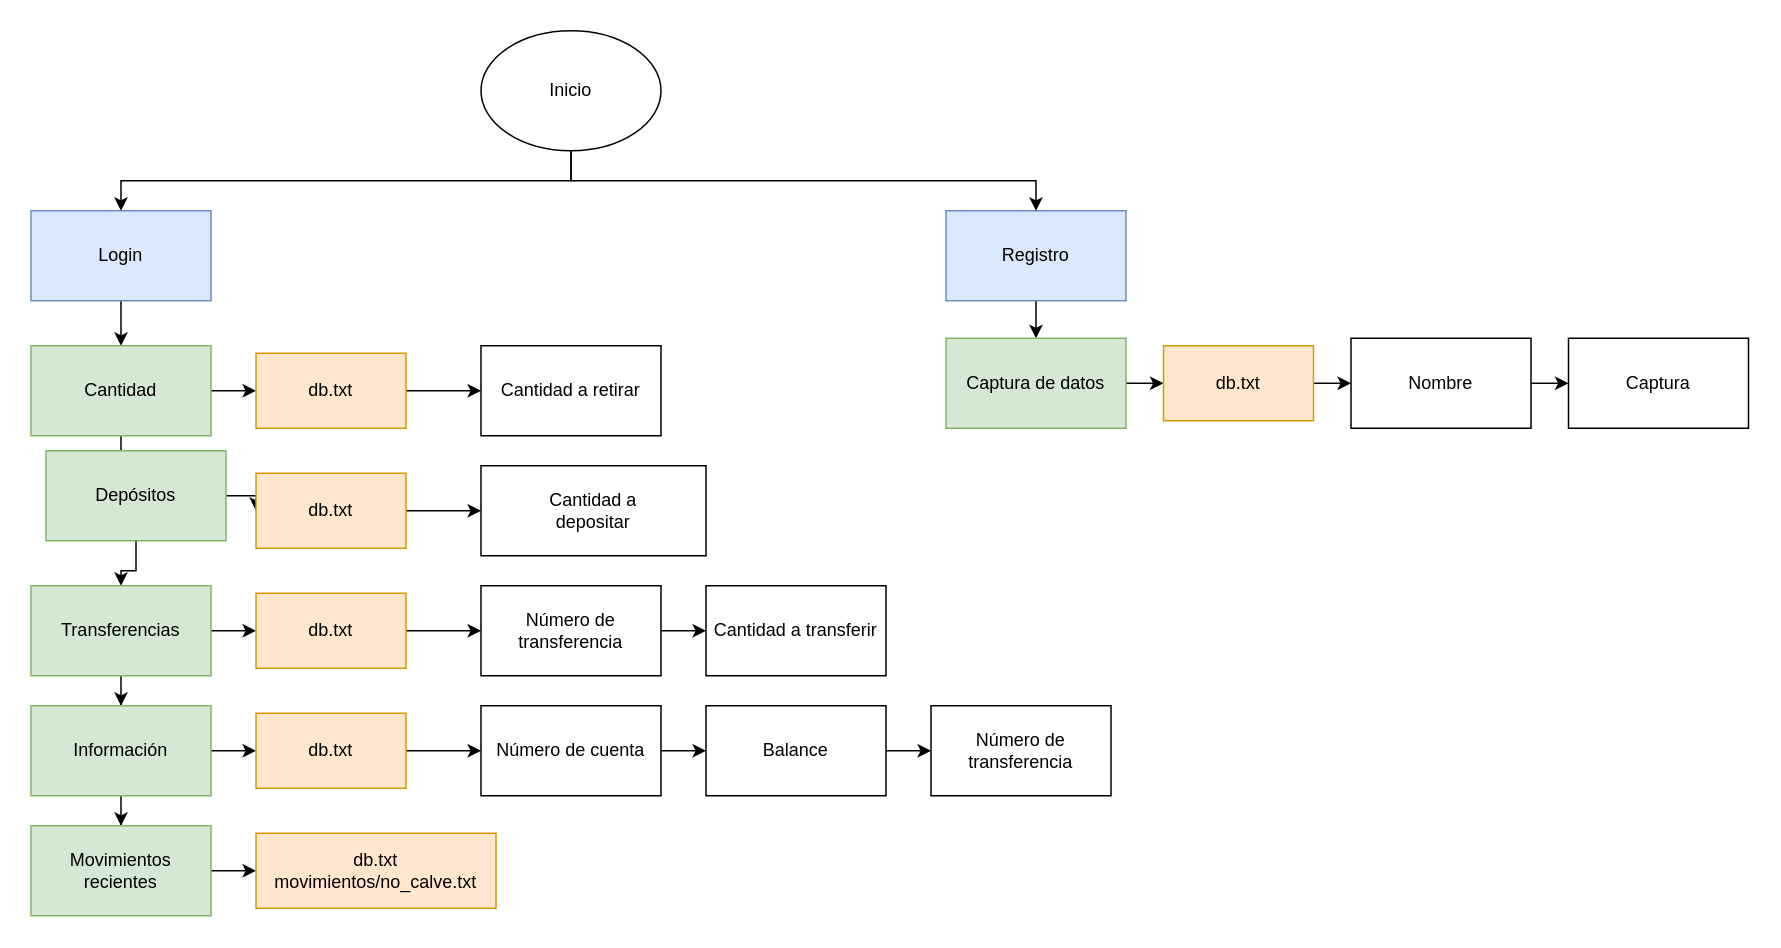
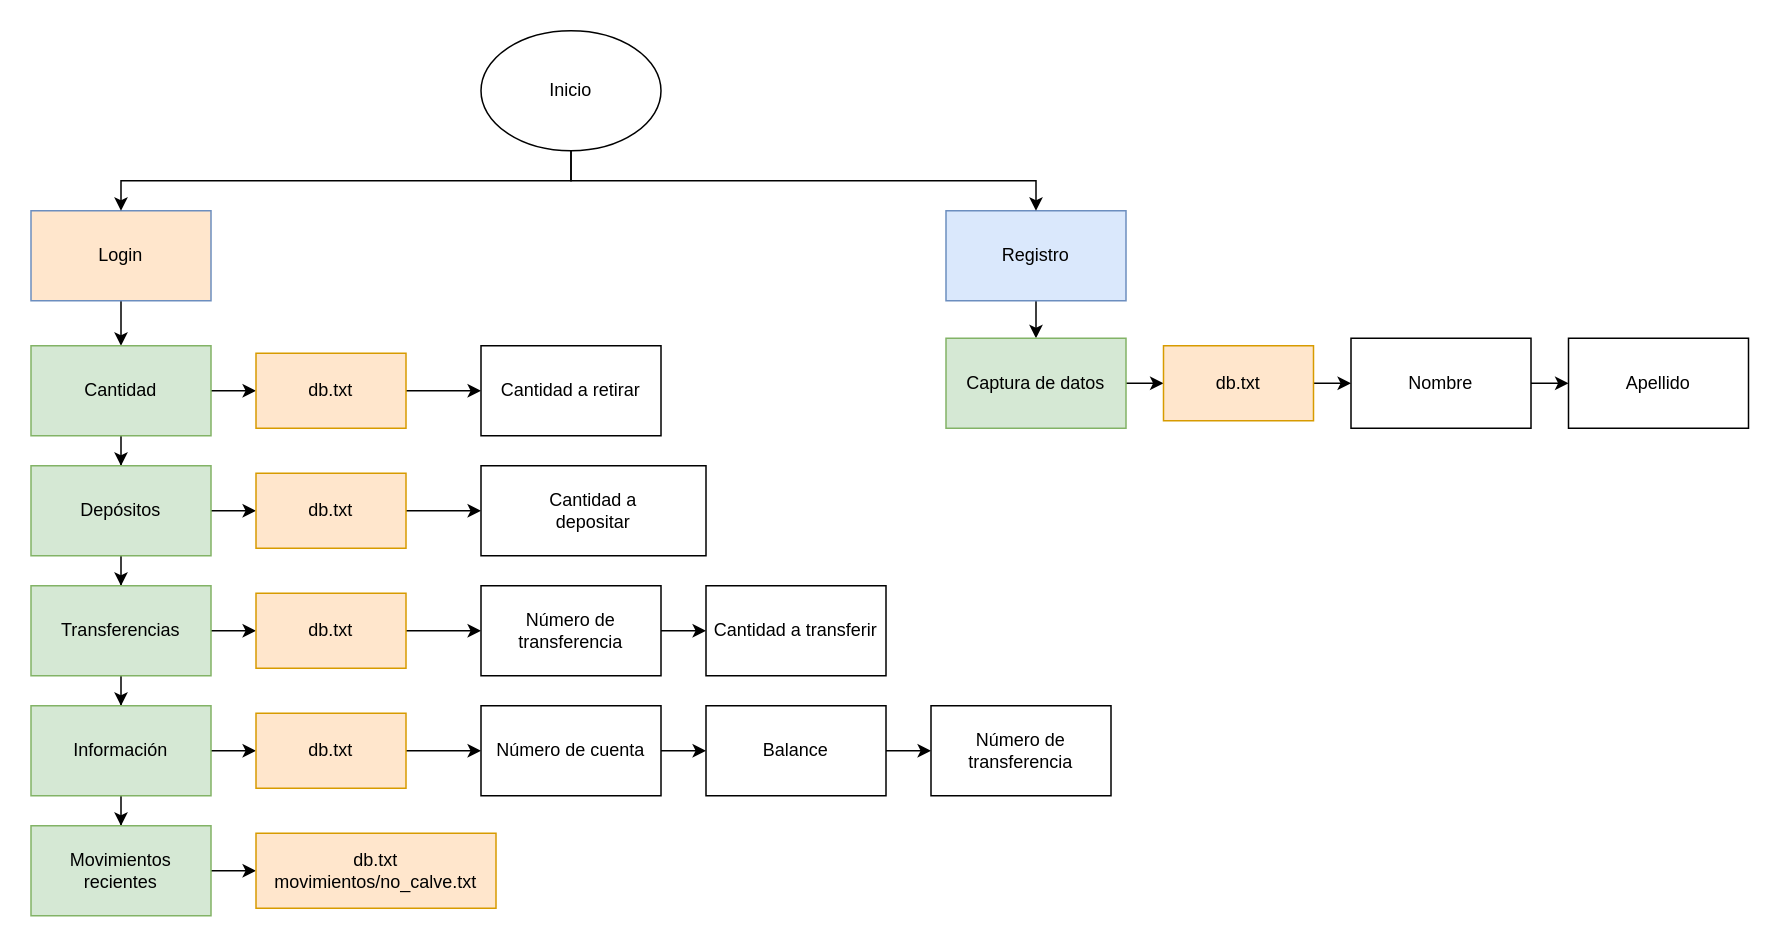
node "Login": fillcolor #dae8fc -> #ffe6cc
node "Captura": label "Captura" -> "Apellido"
node "Depósitos": moved (136, 496) -> (121, 511)
